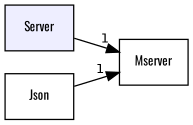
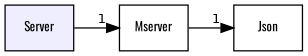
edge "Json" -> "Mserver": reversed
